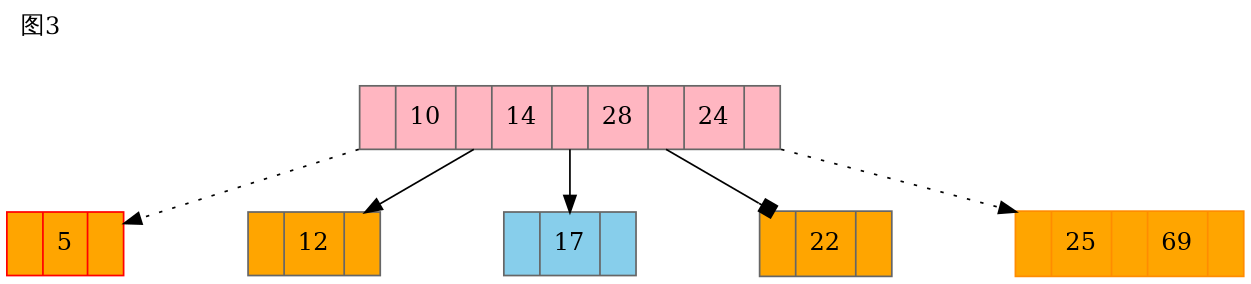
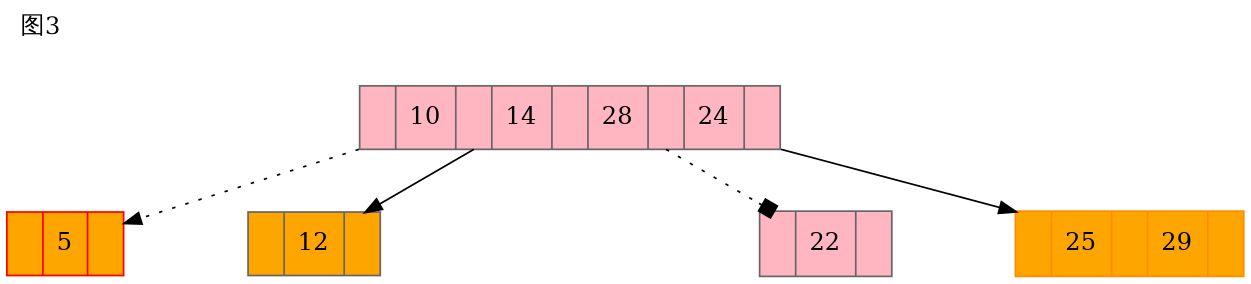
edge "10" -> "22": style solid -> dotted
edge "10" -> "25": style dotted -> solid
node "25": text "69" -> "29"
node "17": removed
node "22": fillcolor orange -> lightpink
